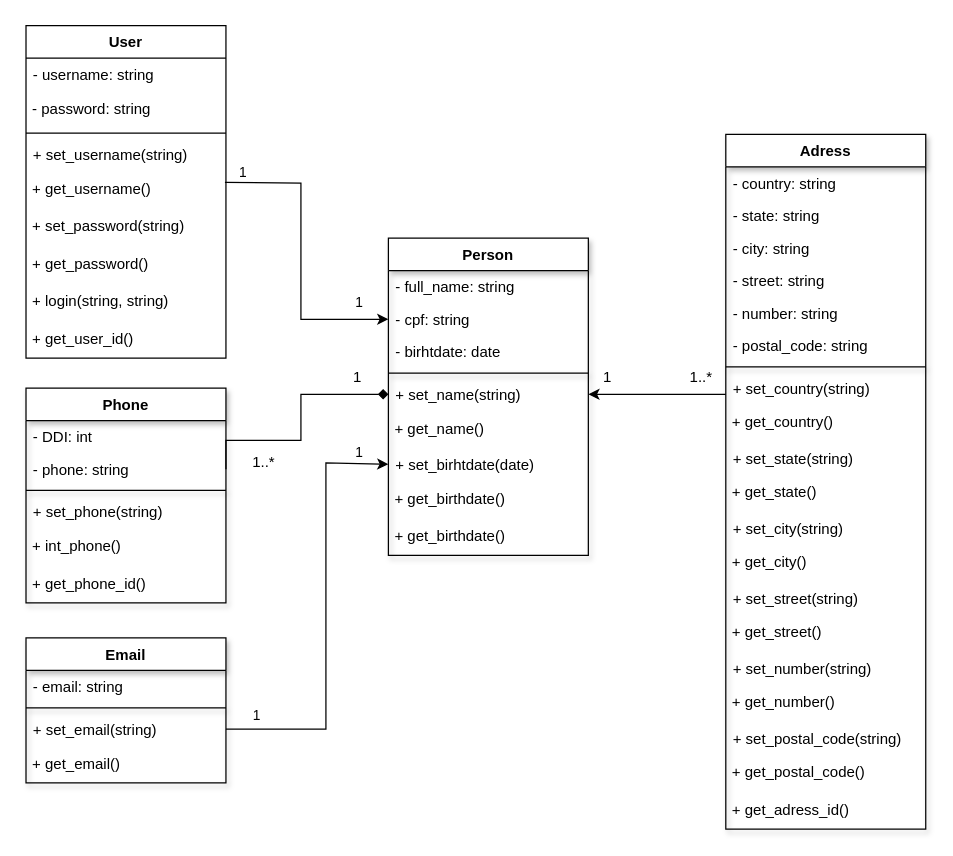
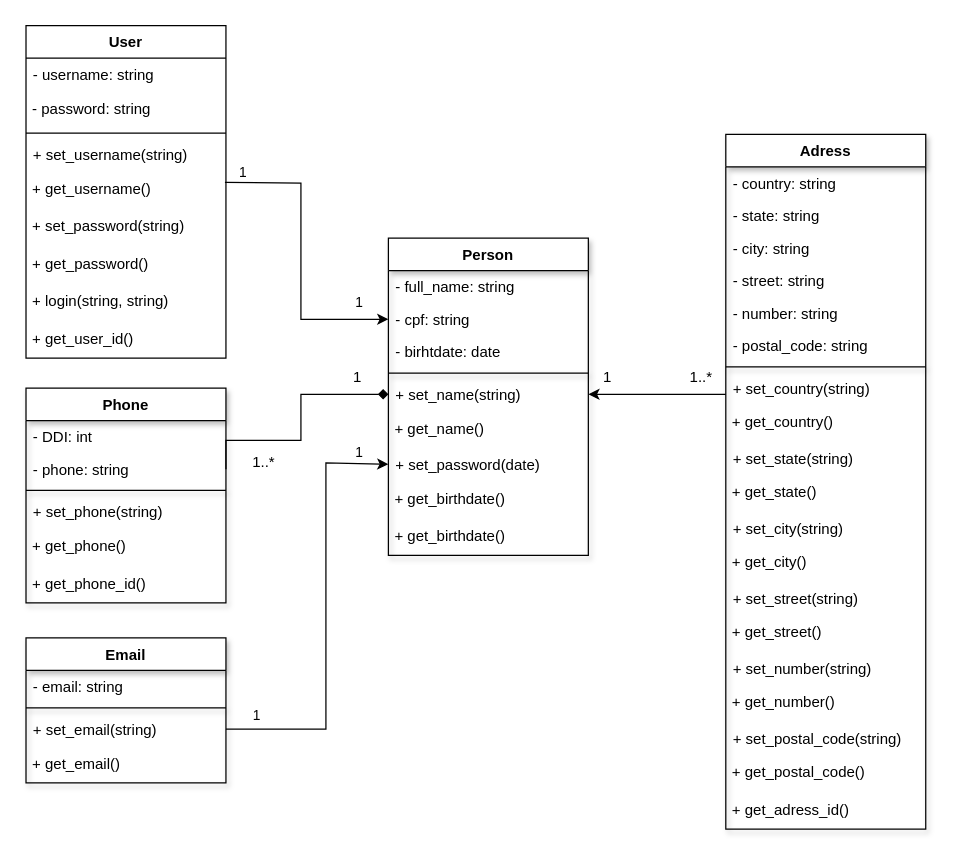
node "+ set_birhtdate(date)": label "+ set_birhtdate(date)" -> "+ set_password(date)"
node "+ int_phone()": label "+ int_phone()" -> "+ get_phone()"
